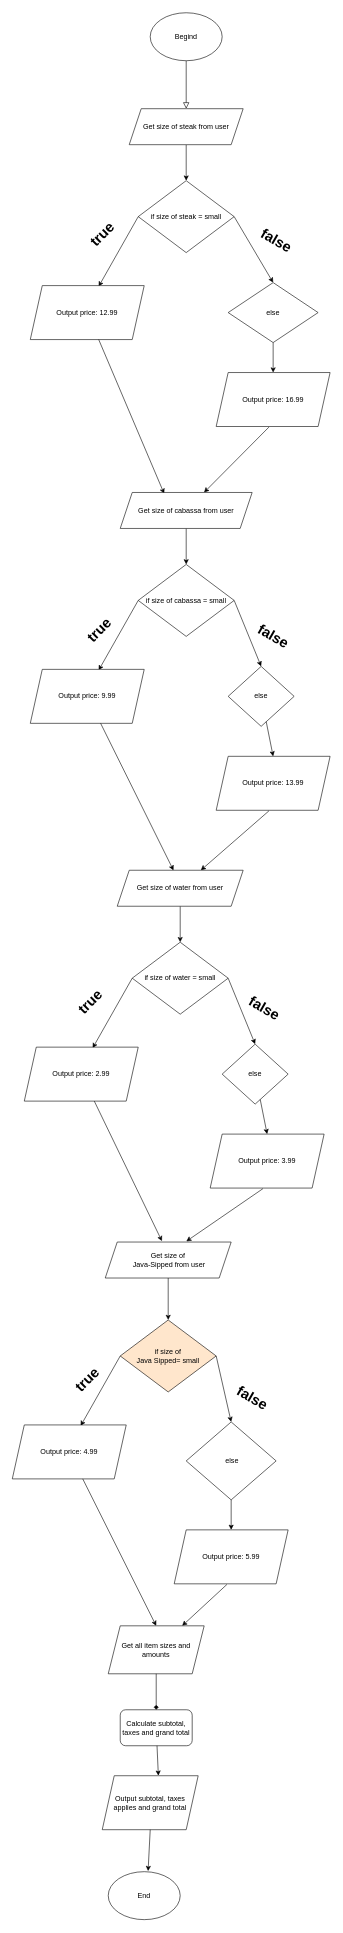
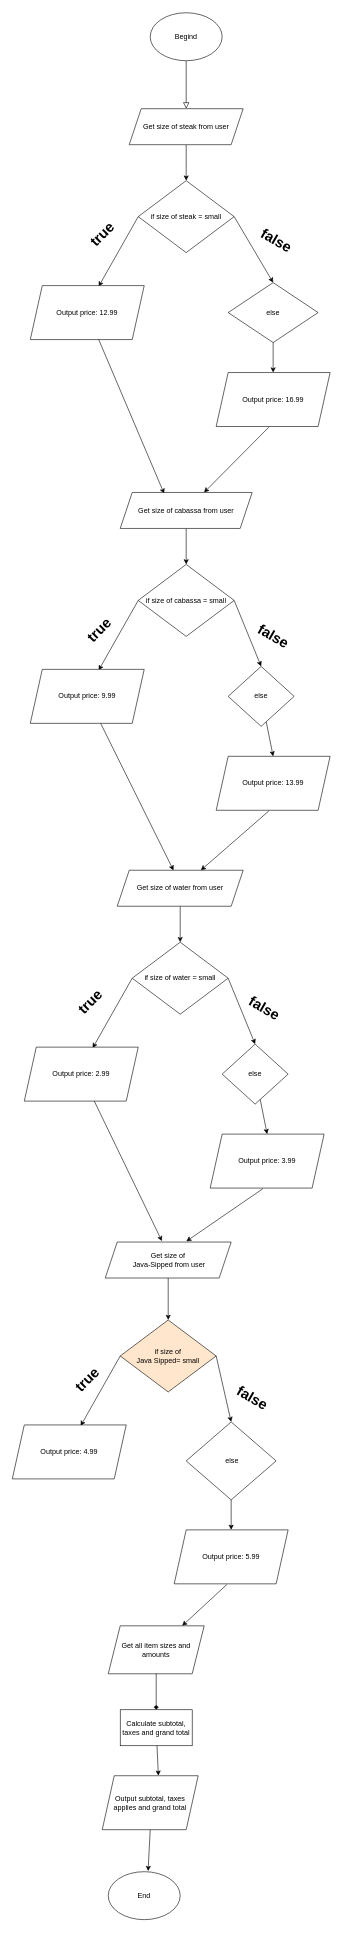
edge "Output price: 4.99" -> "Get all item sizes and amounts": removed
node "Calculate subtotal, taxes and grand total": shape rounded rectangle -> rectangle
